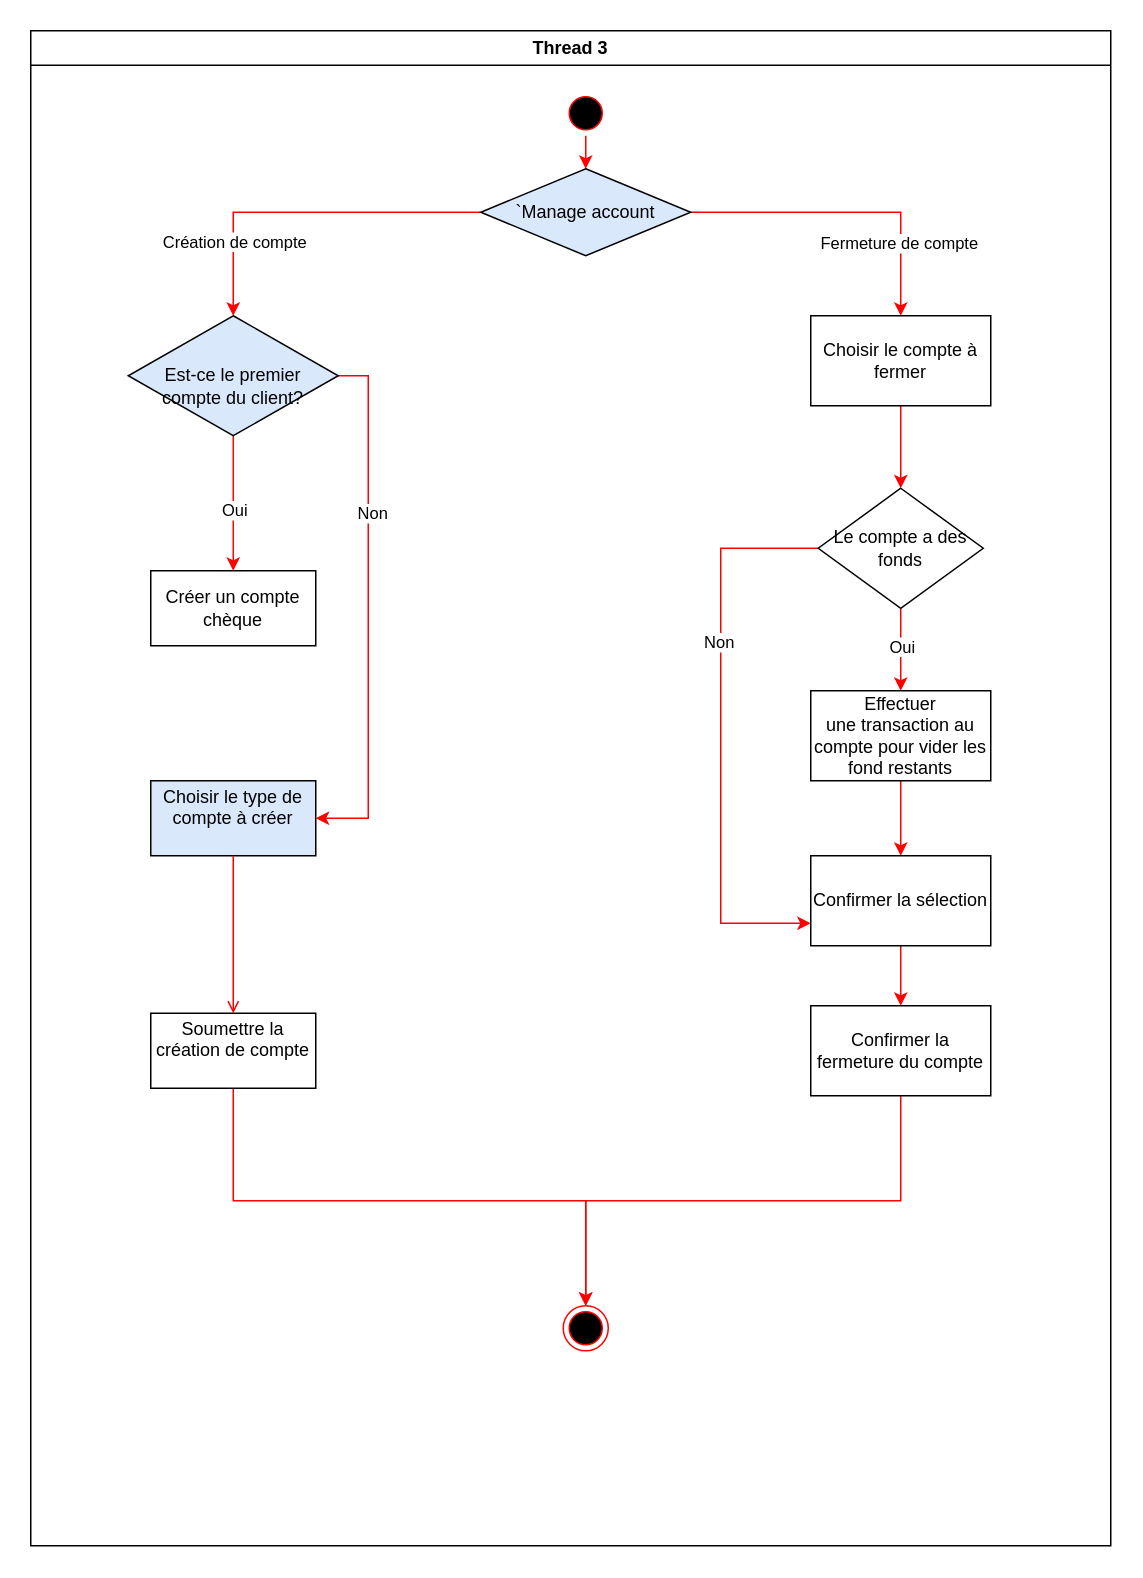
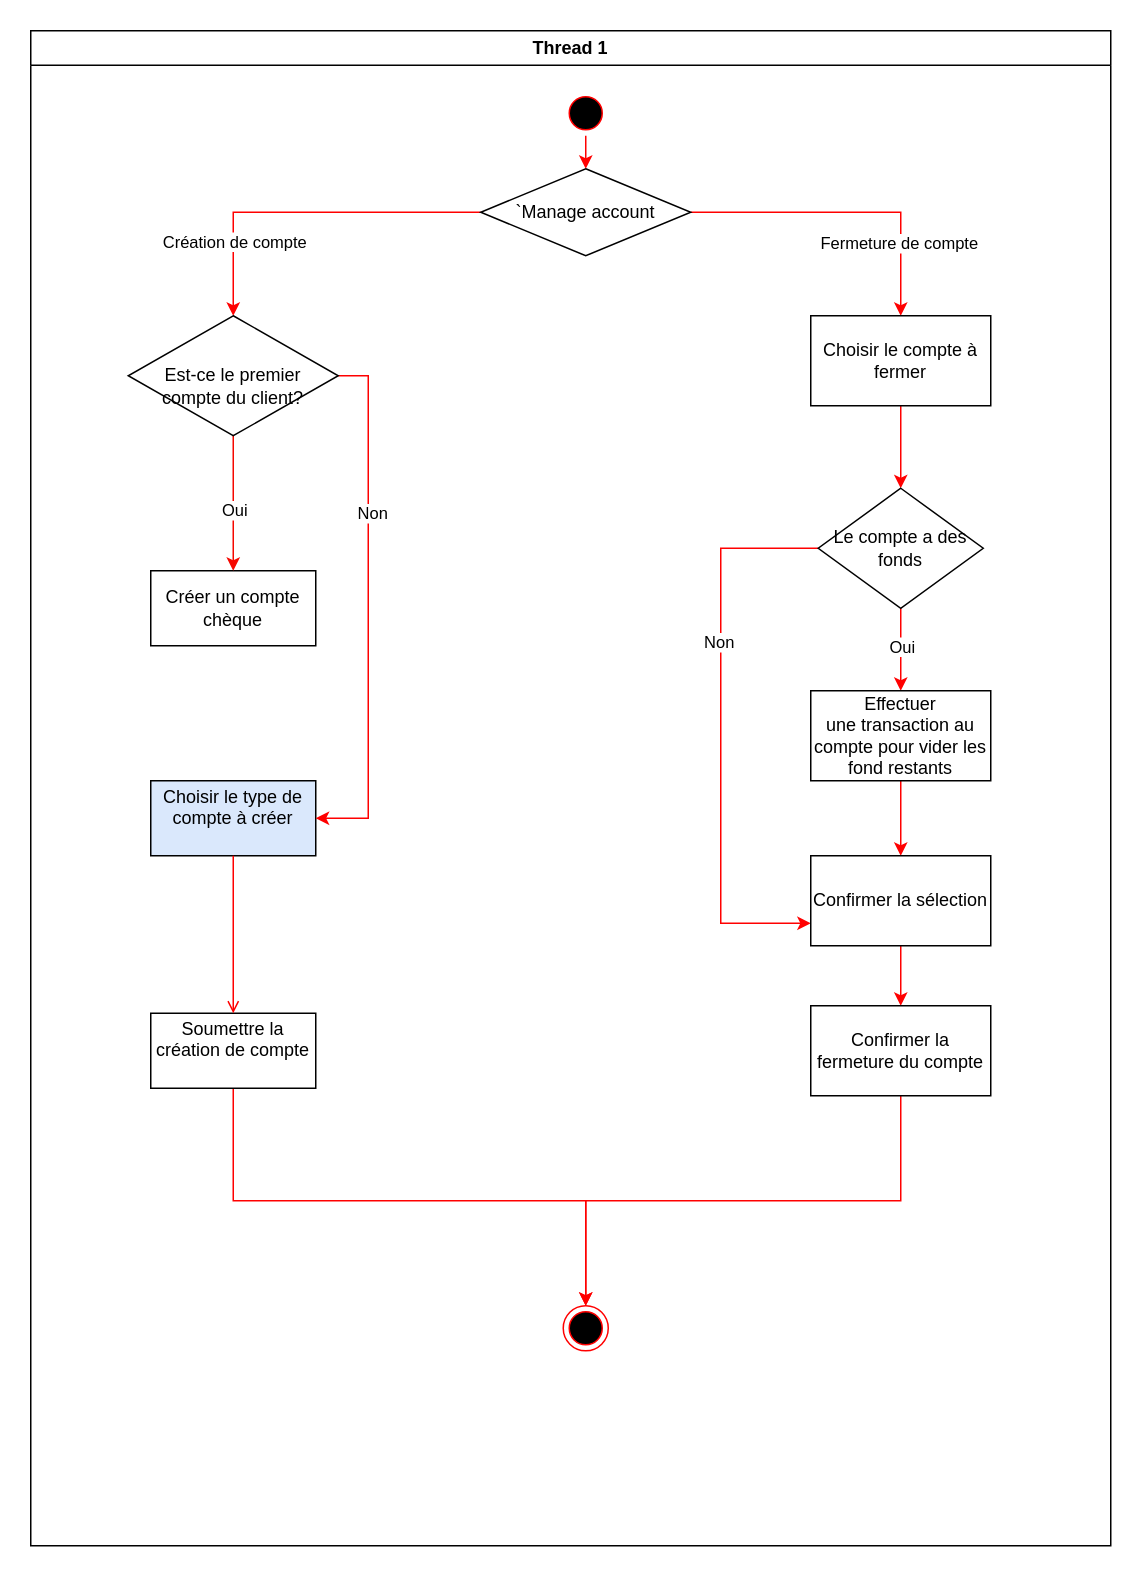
node "Thread 3": label "Thread 3" -> "Thread 1"
node "`Manage account": fillcolor #dae8fc -> #ffffff
node "Est-ce le premier compte du client?": fillcolor #dae8fc -> #ffffff
